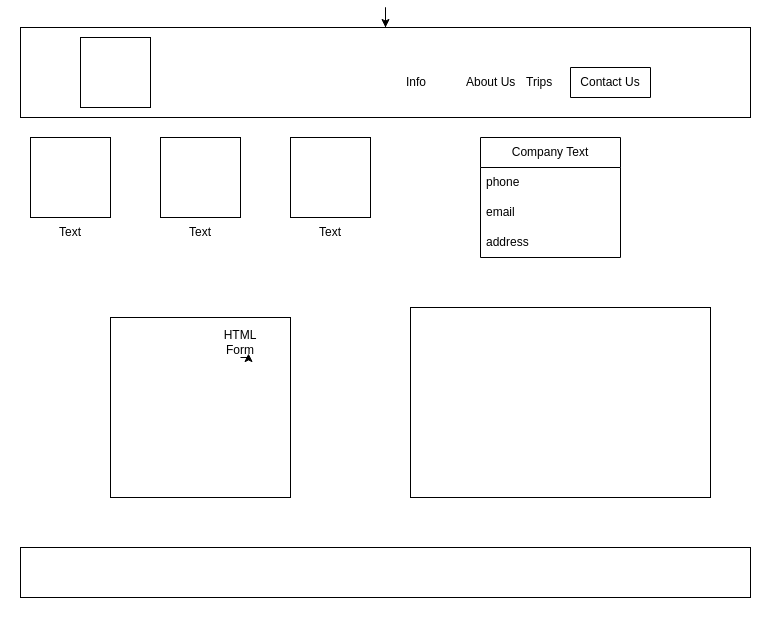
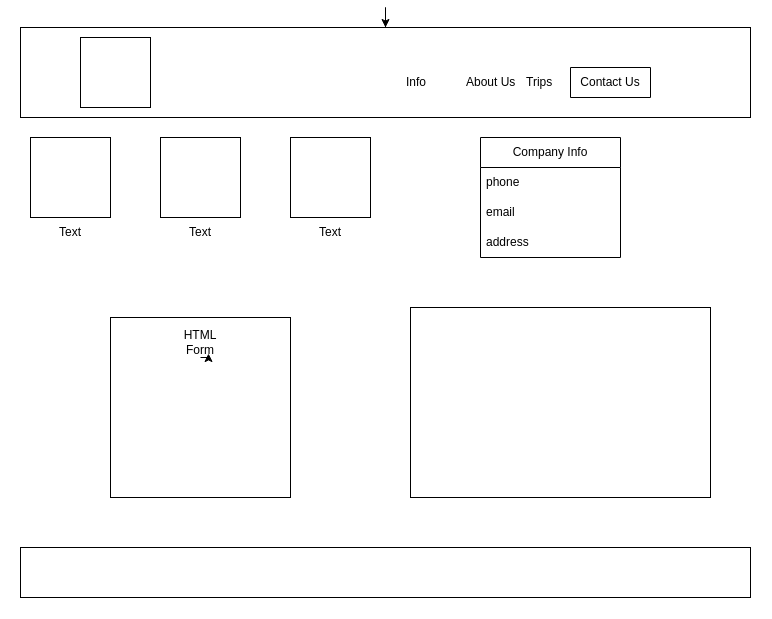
node "Company Text": label "Company Text" -> "Company Info"
node "HTML Form": moved (241, 343) -> (201, 343)
